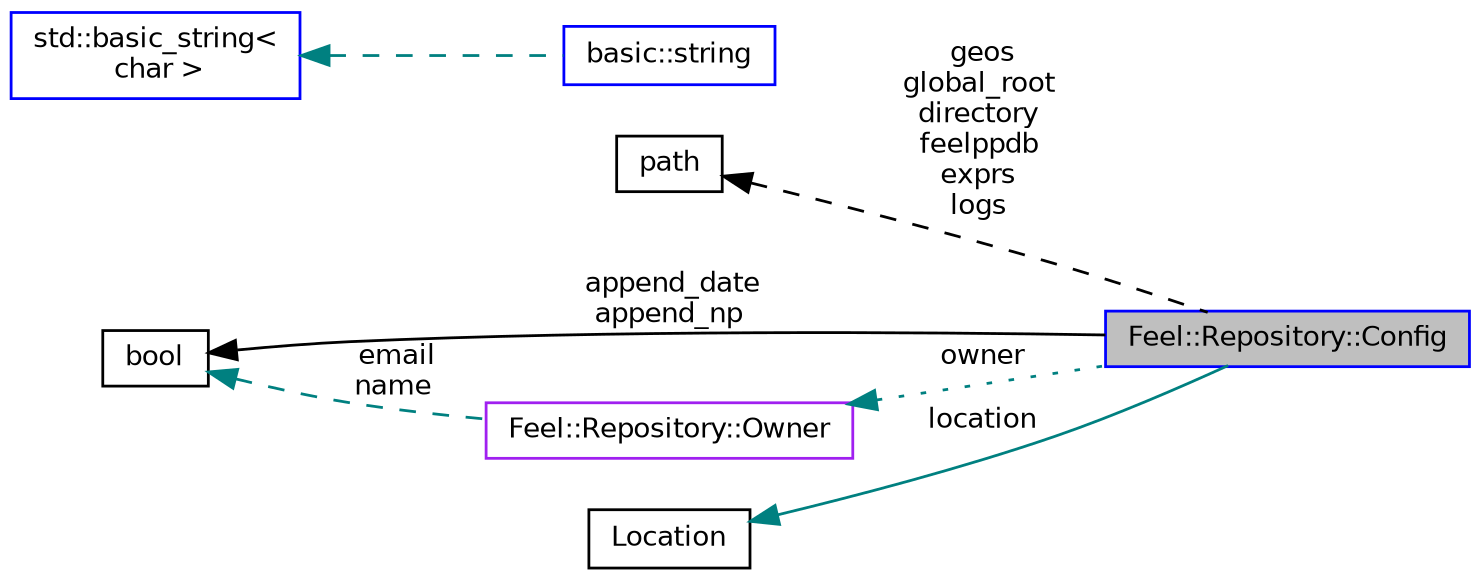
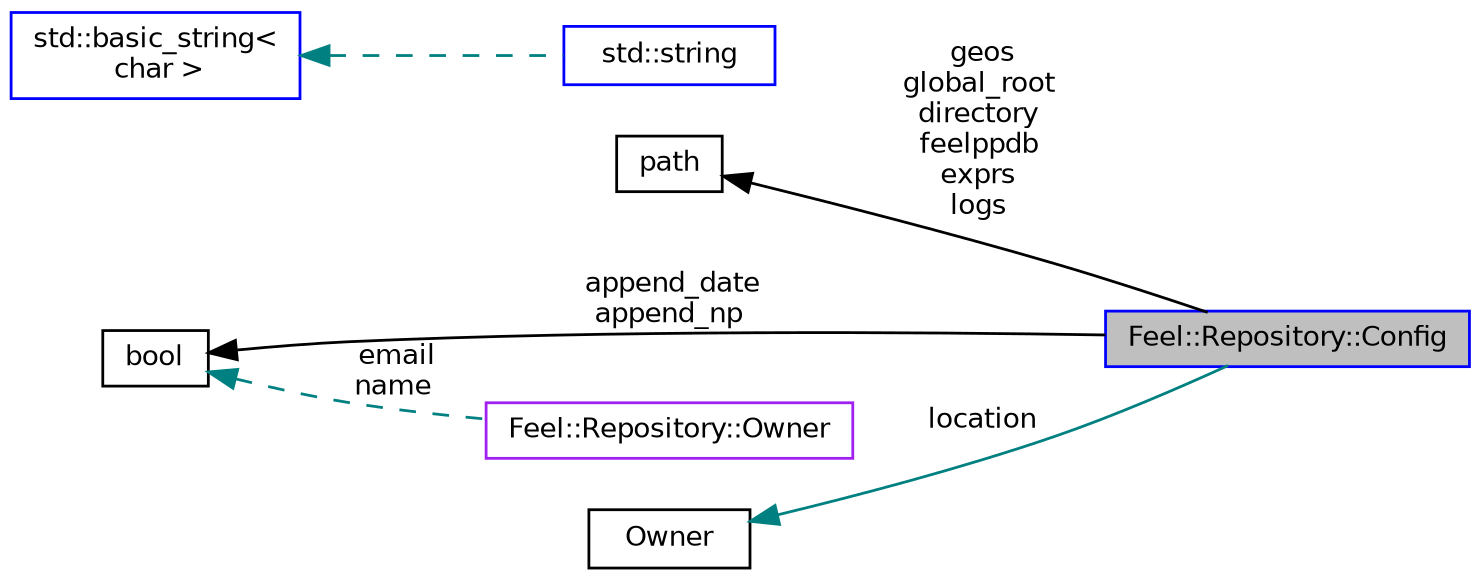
node "basic::string": label "basic::string" -> "std::string"
edge "Feel::Repository::Config" -> "path": style dashed -> solid
edge "Feel::Repository::Config" -> "Feel::Repository::Owner": removed, label "owner"
node "Location": label "Location" -> "Owner"
